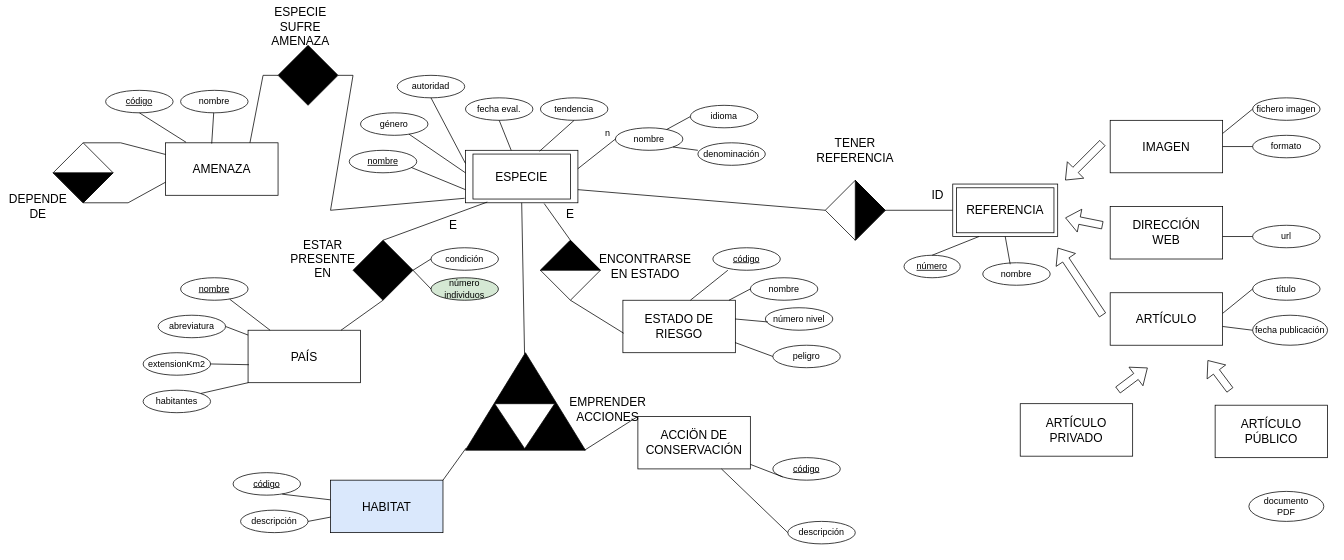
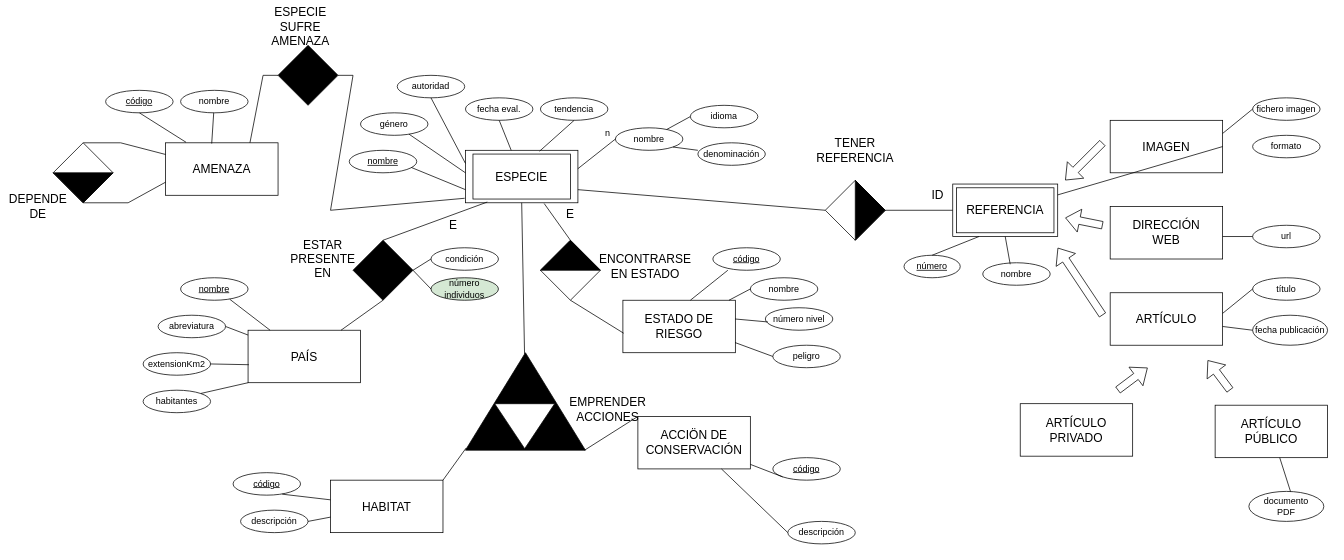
edge "IMAGEN" -- "formato": now "IMAGEN" -- "REFERENCIA"
edge "ARTÍCULO PÚBLICO" -- "documento PDF": added
node "HABITAT": fillcolor #dae8fc -> #ffffff
